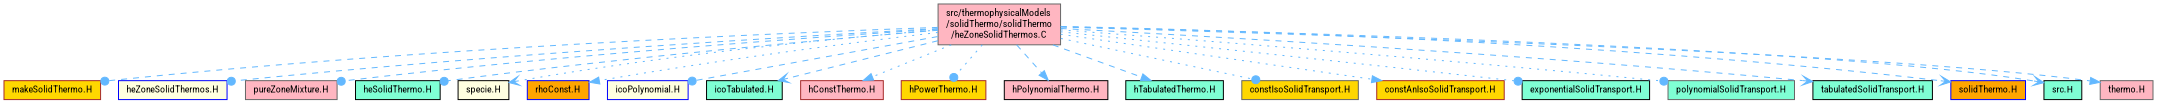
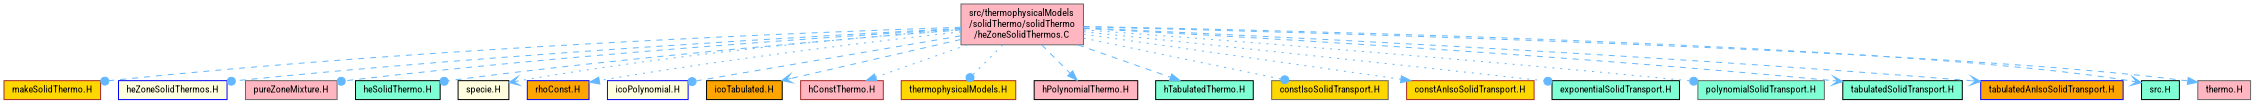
node "icoTabulated.H": fillcolor aquamarine -> orange
node "hPowerThermo.H": label "hPowerThermo.H" -> "thermophysicalModels.H"
node "solidThermo.H": label "solidThermo.H" -> "tabulatedAnIsoSolidTransport.H"
